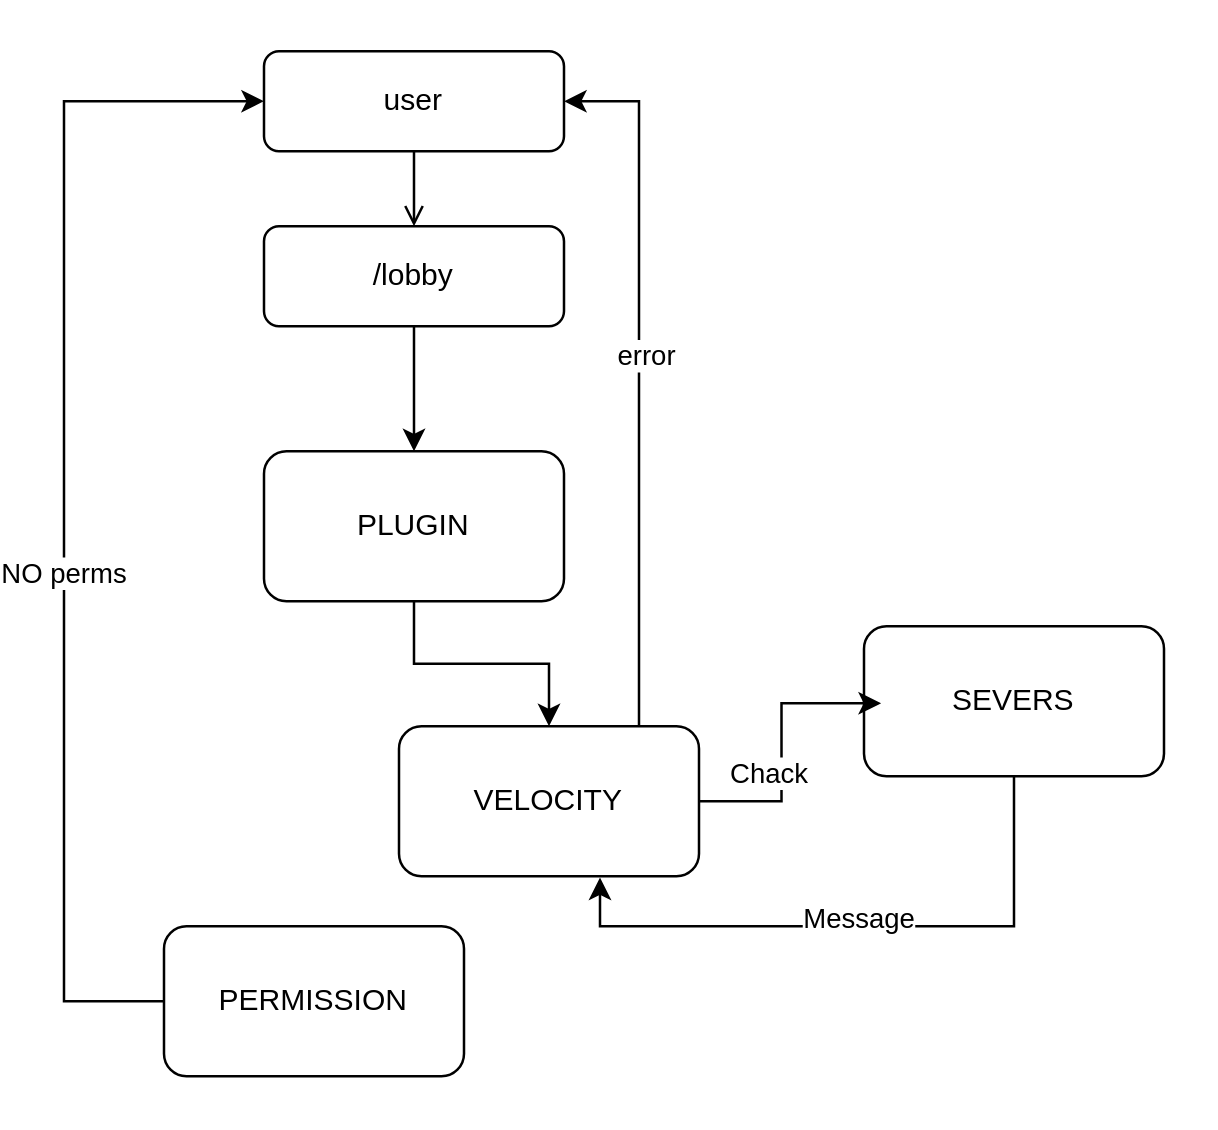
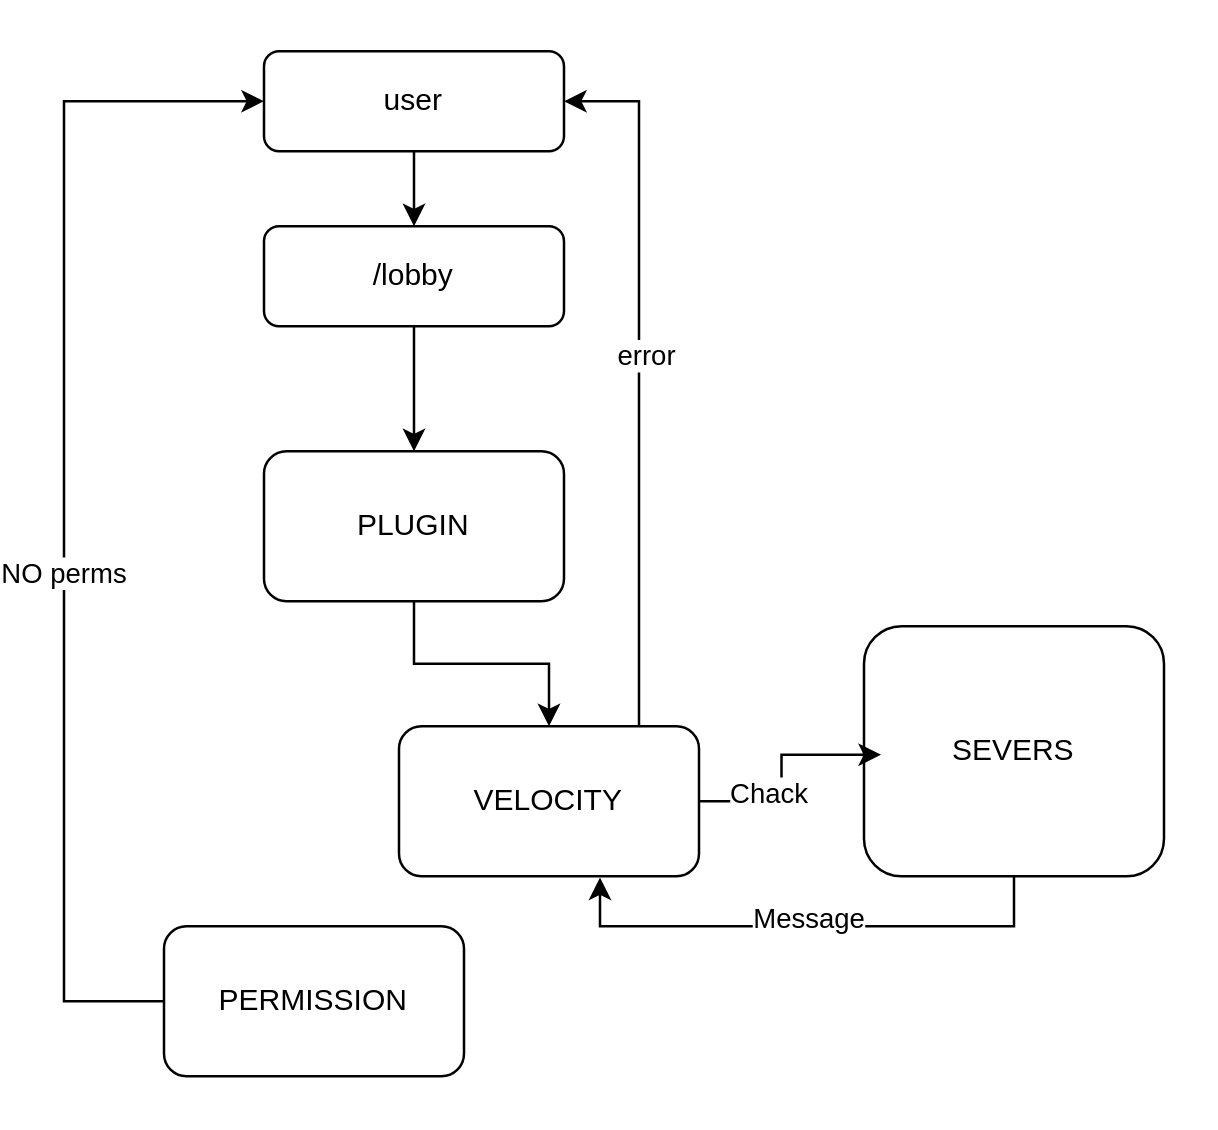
edge "user" -> "/lobby": arrowhead open -> classic
node "SEVERS": size 300x150 -> 300x250
